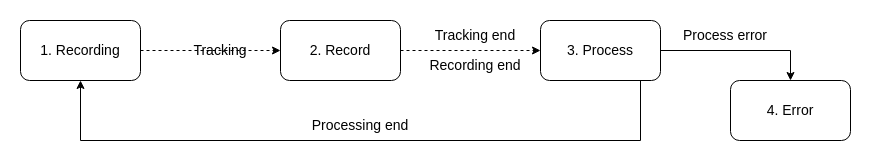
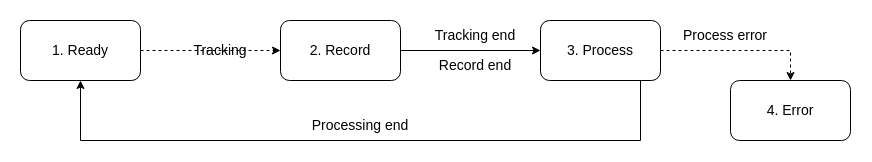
node "1. Recording": label "1. Recording" -> "1. Ready"
edge "2. Record" -> "3. Process": style dashed -> solid
edge "3. Process" -> "4. Error": style solid -> dashed
node "Recording end": label "Recording end" -> "Record end"
